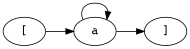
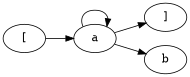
node "b": added
